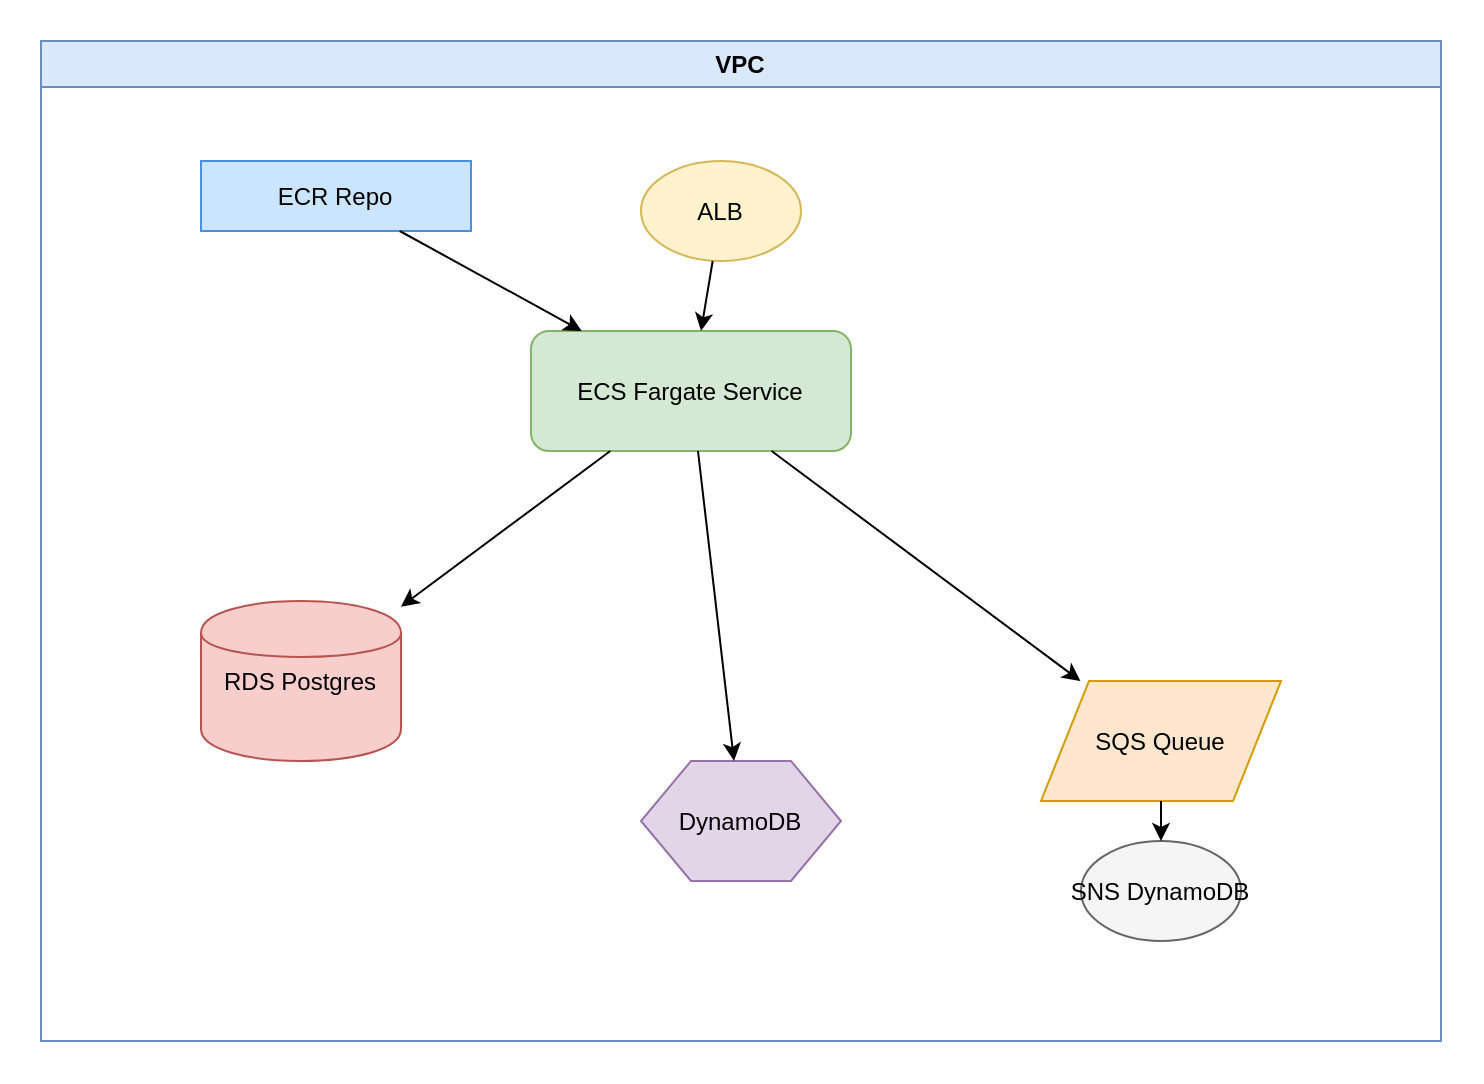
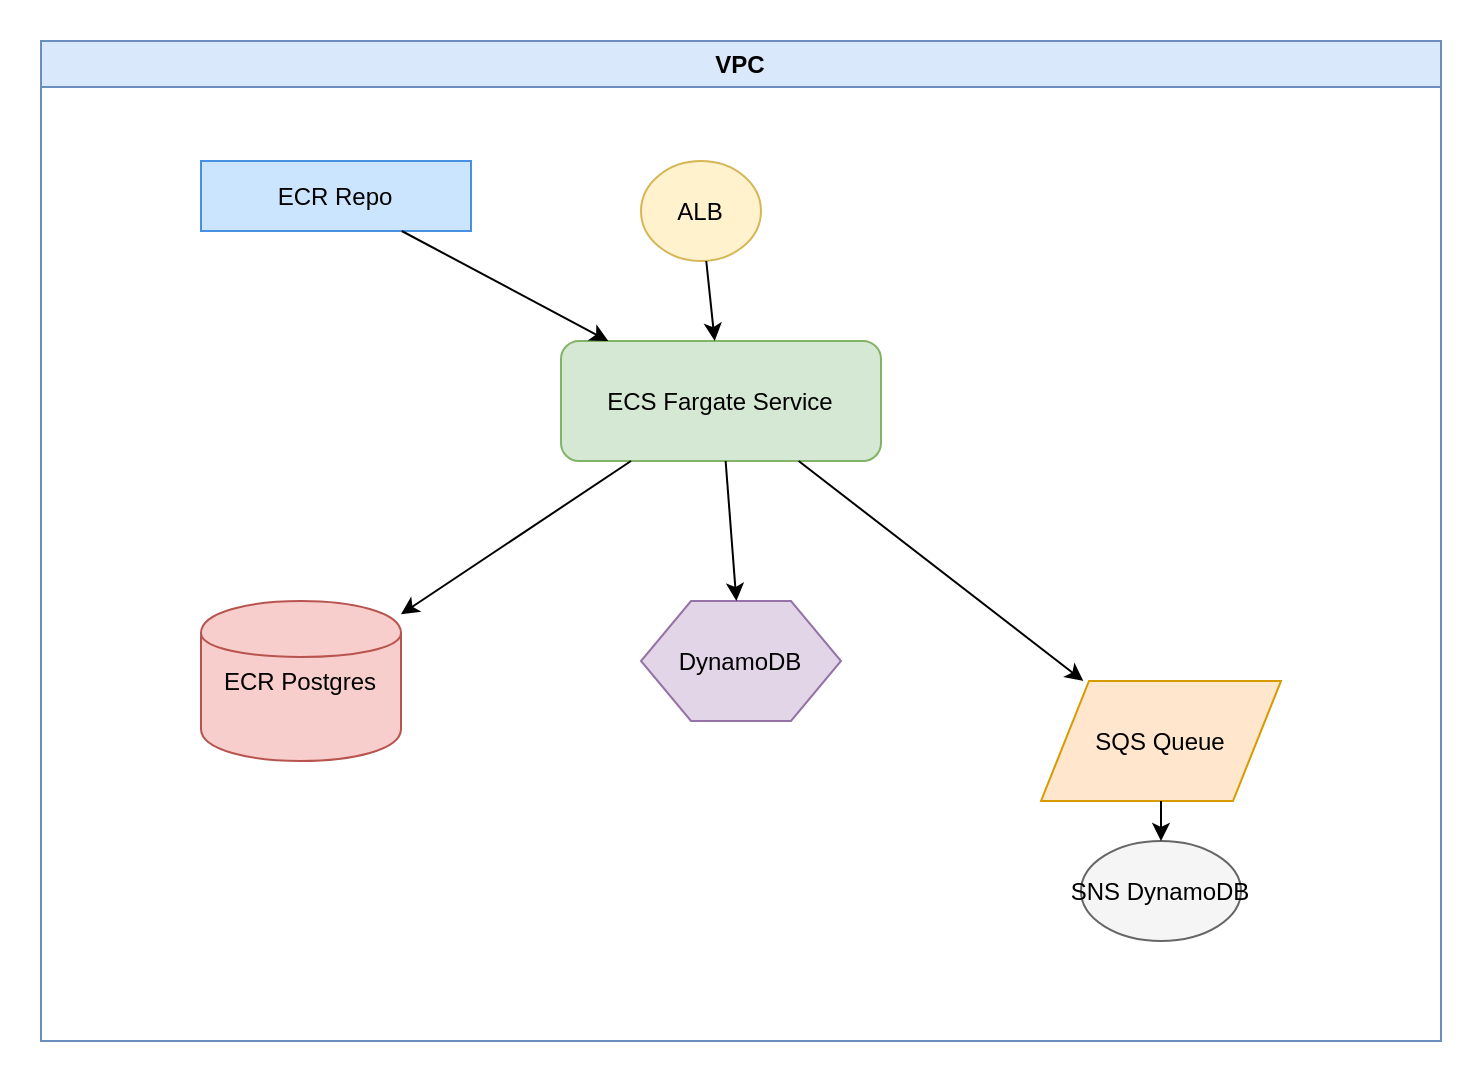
node "ALB": size 160x100 -> 120x100
node "ECS Fargate Service": moved (691, 391) -> (721, 401)
node "RDS Postgres": label "RDS Postgres" -> "ECR Postgres"
node "DynamoDB": moved (741, 821) -> (741, 661)
